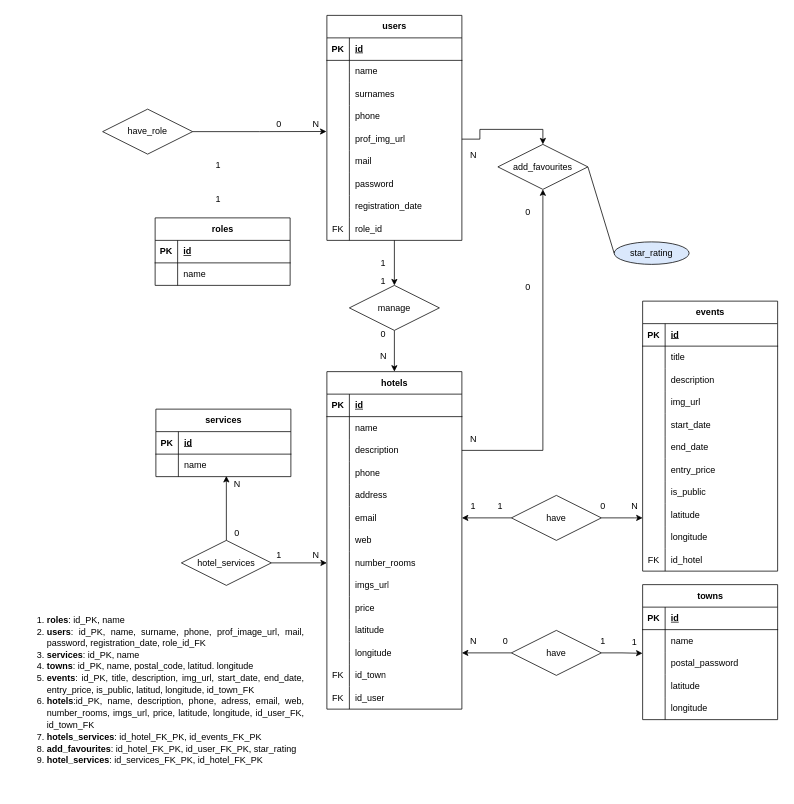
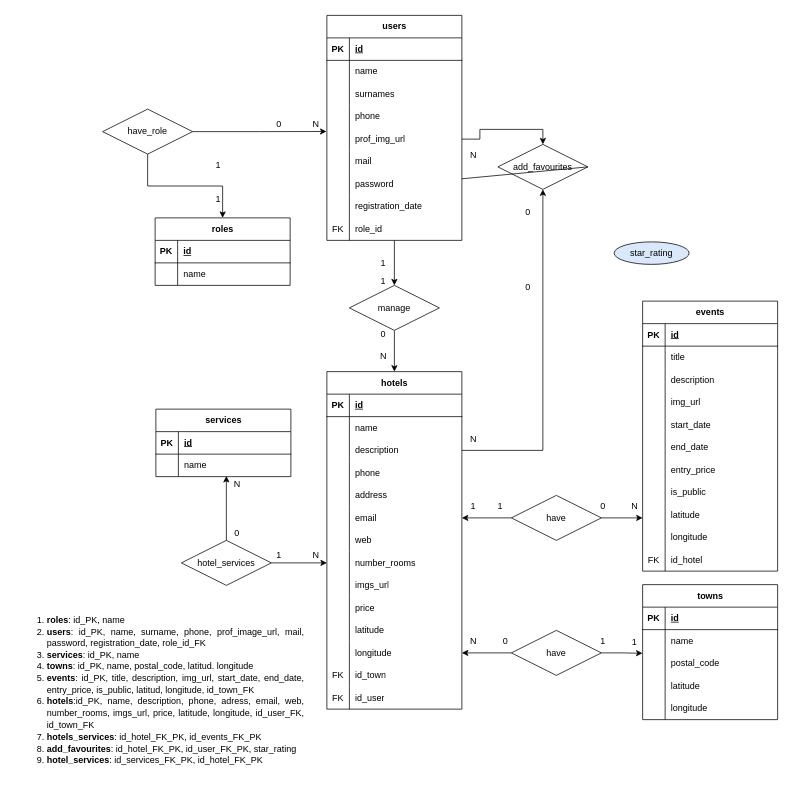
edge "have_role" -> "roles": added
edge "add_favourites" -- "star_rating": now "add_favourites" -- "password"
node "postal_password": label "postal_password" -> "postal_code"
